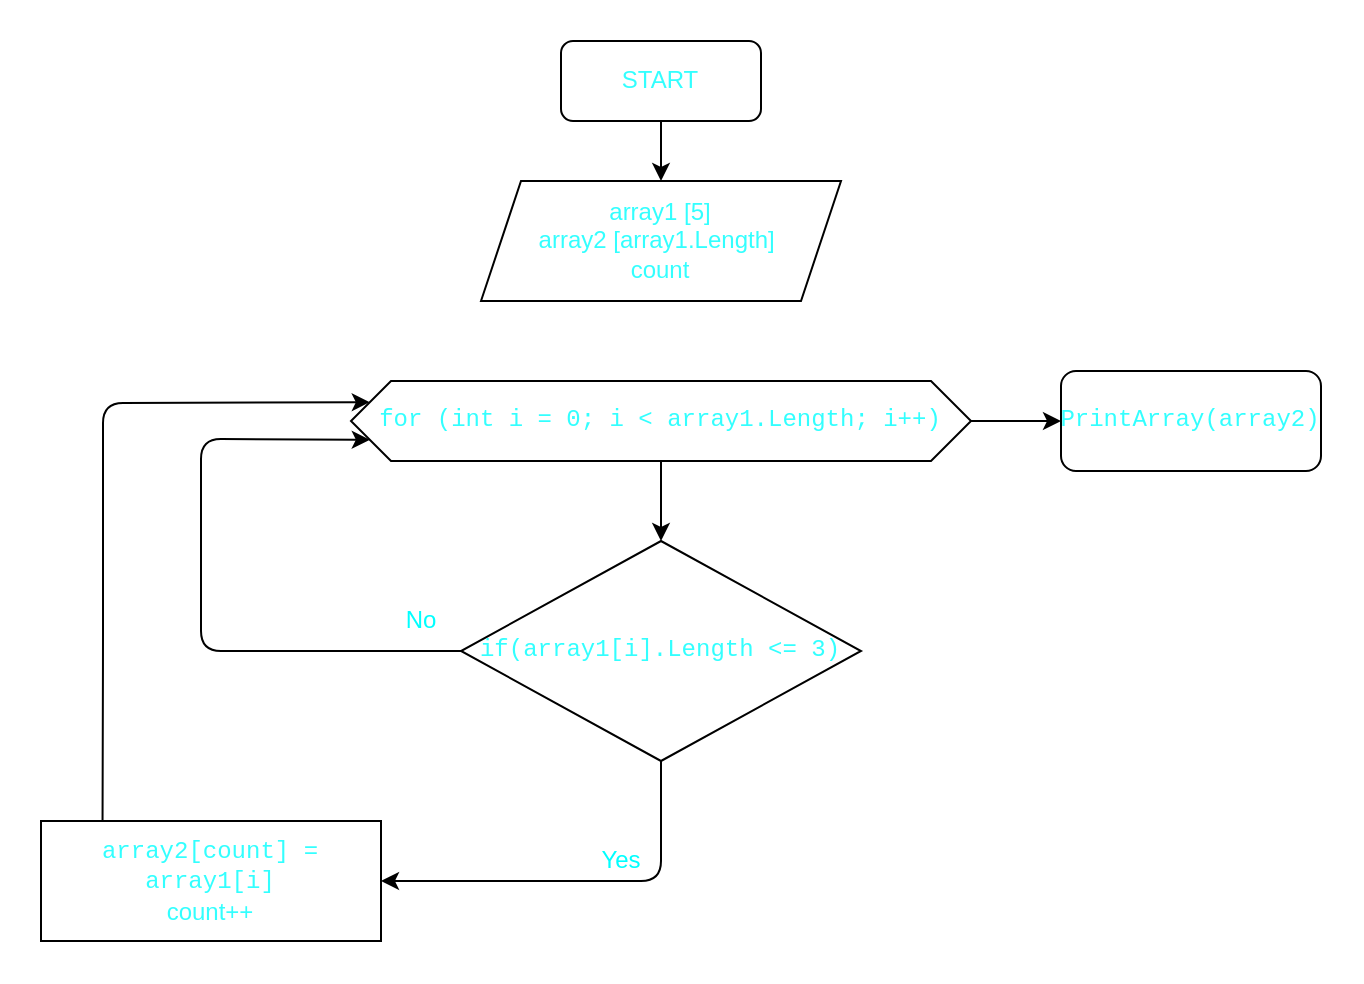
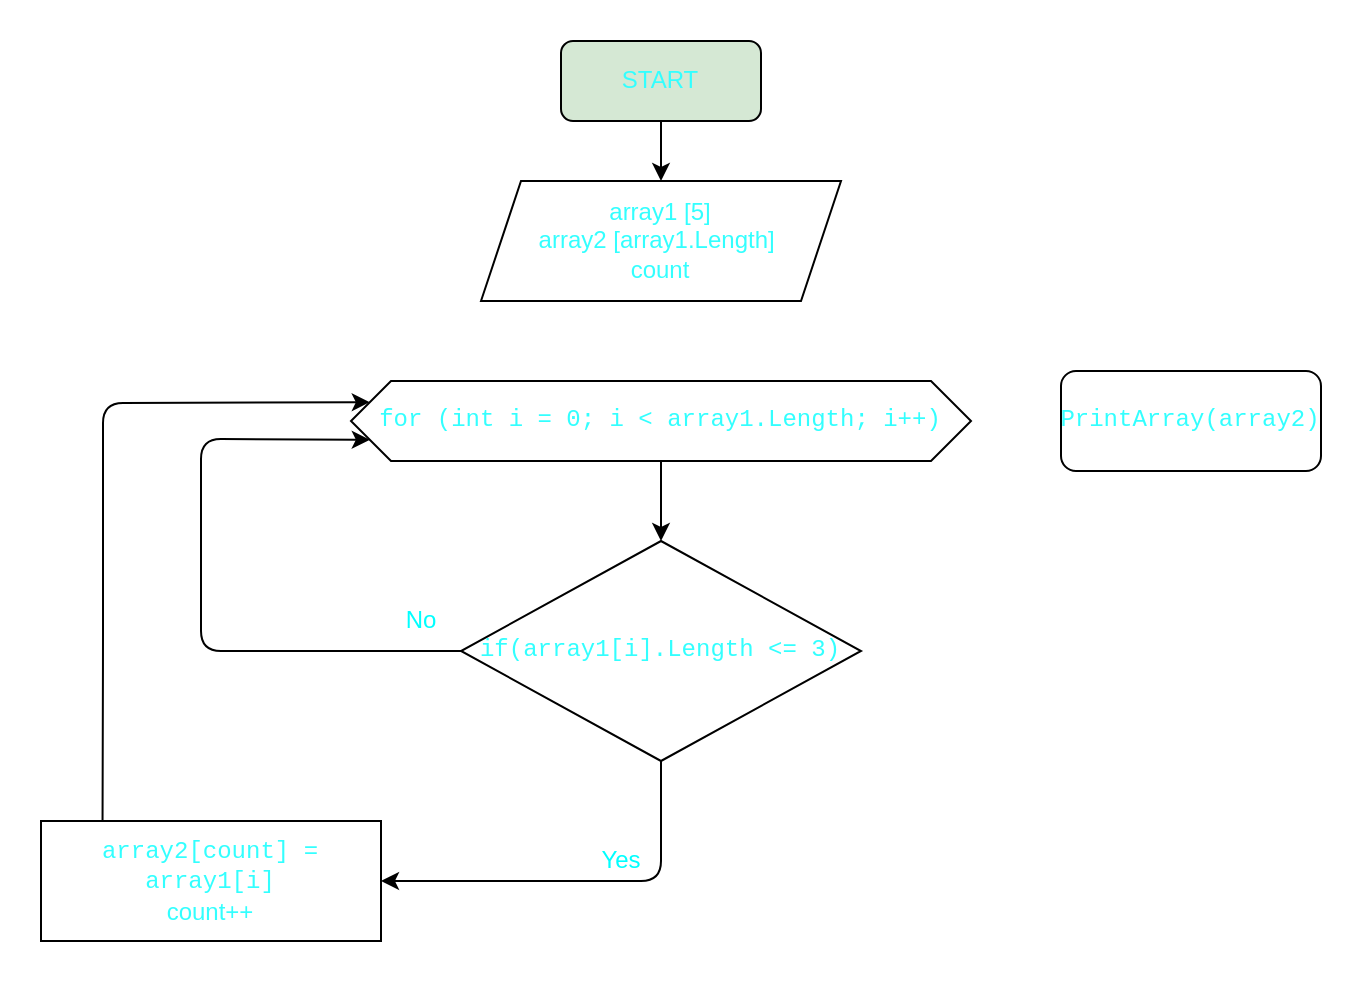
node "START": fillcolor #ffffff -> #d5e8d4
edge "for (int i = 0; i < array1.Length; i++)" -> "PrintArray(array2)": removed
